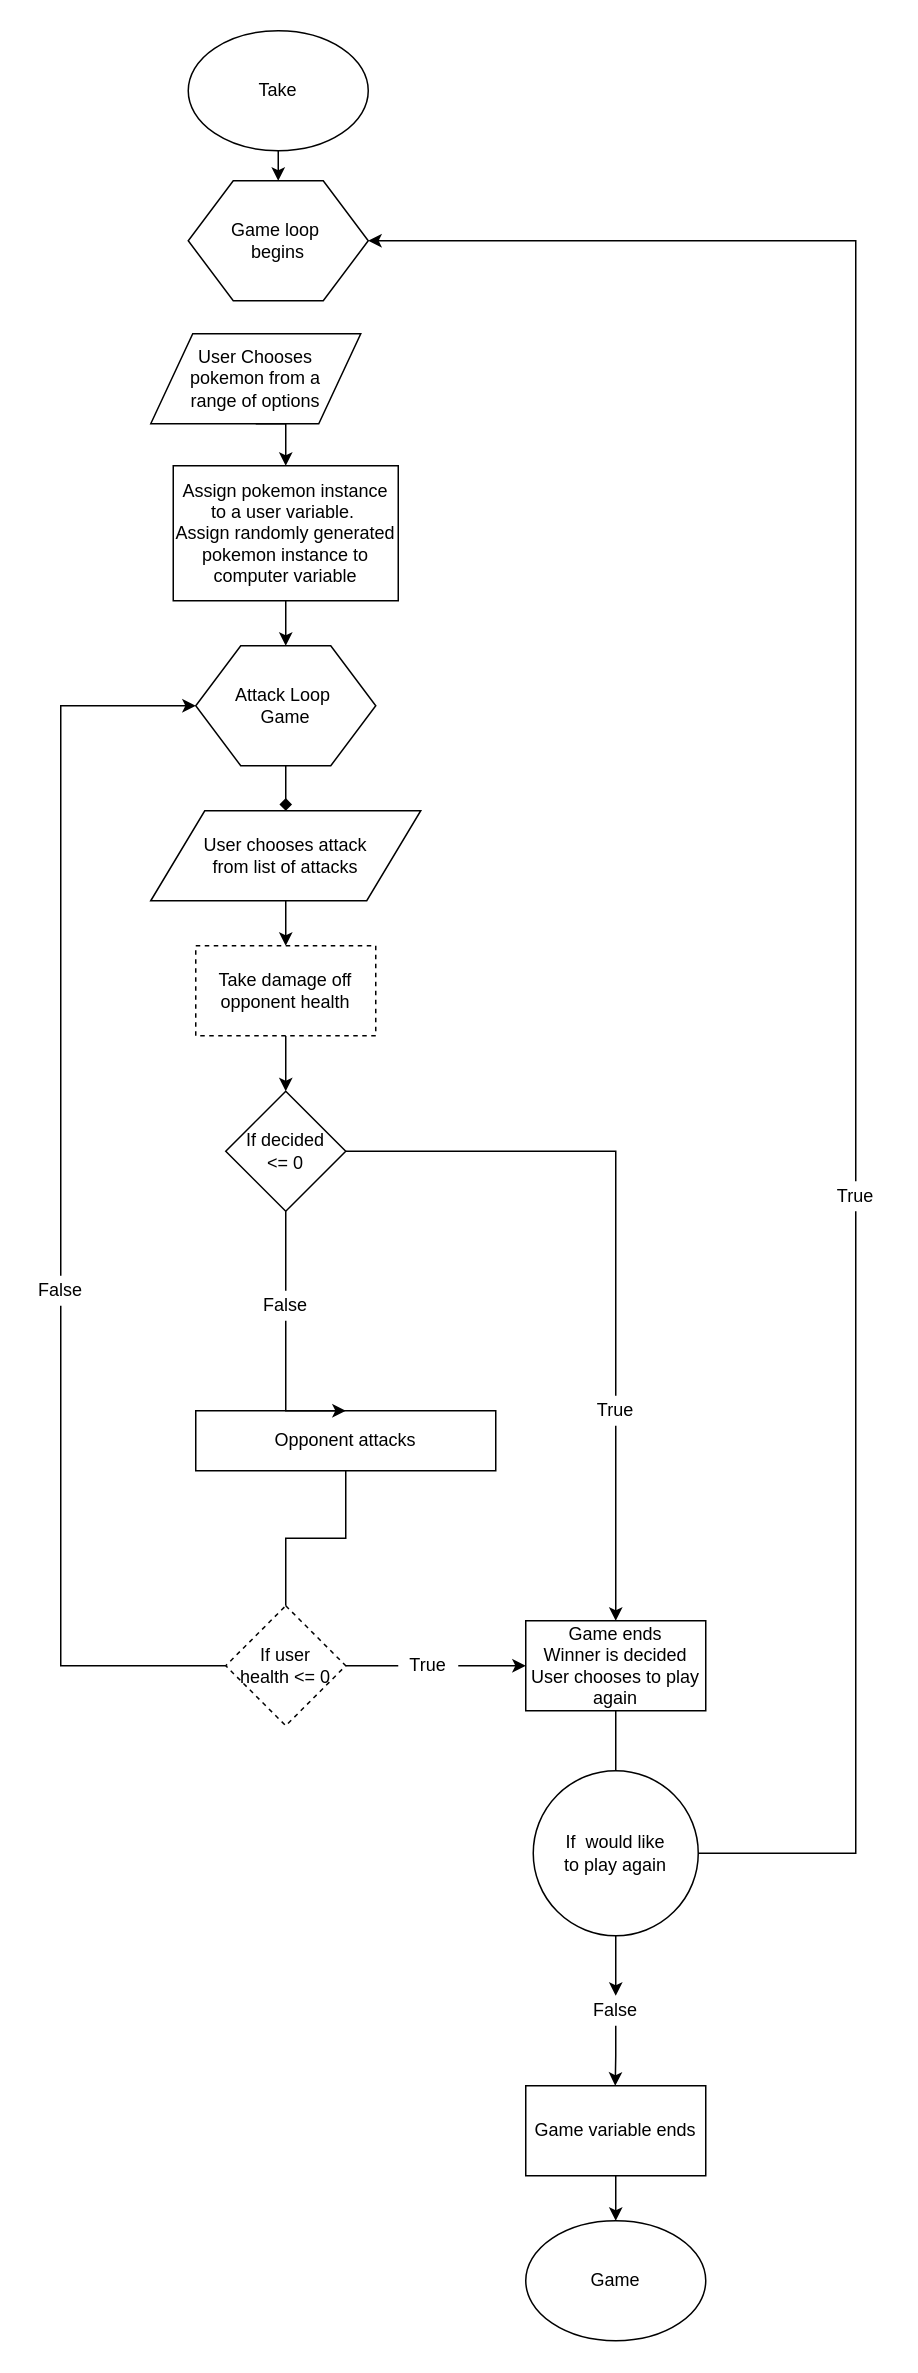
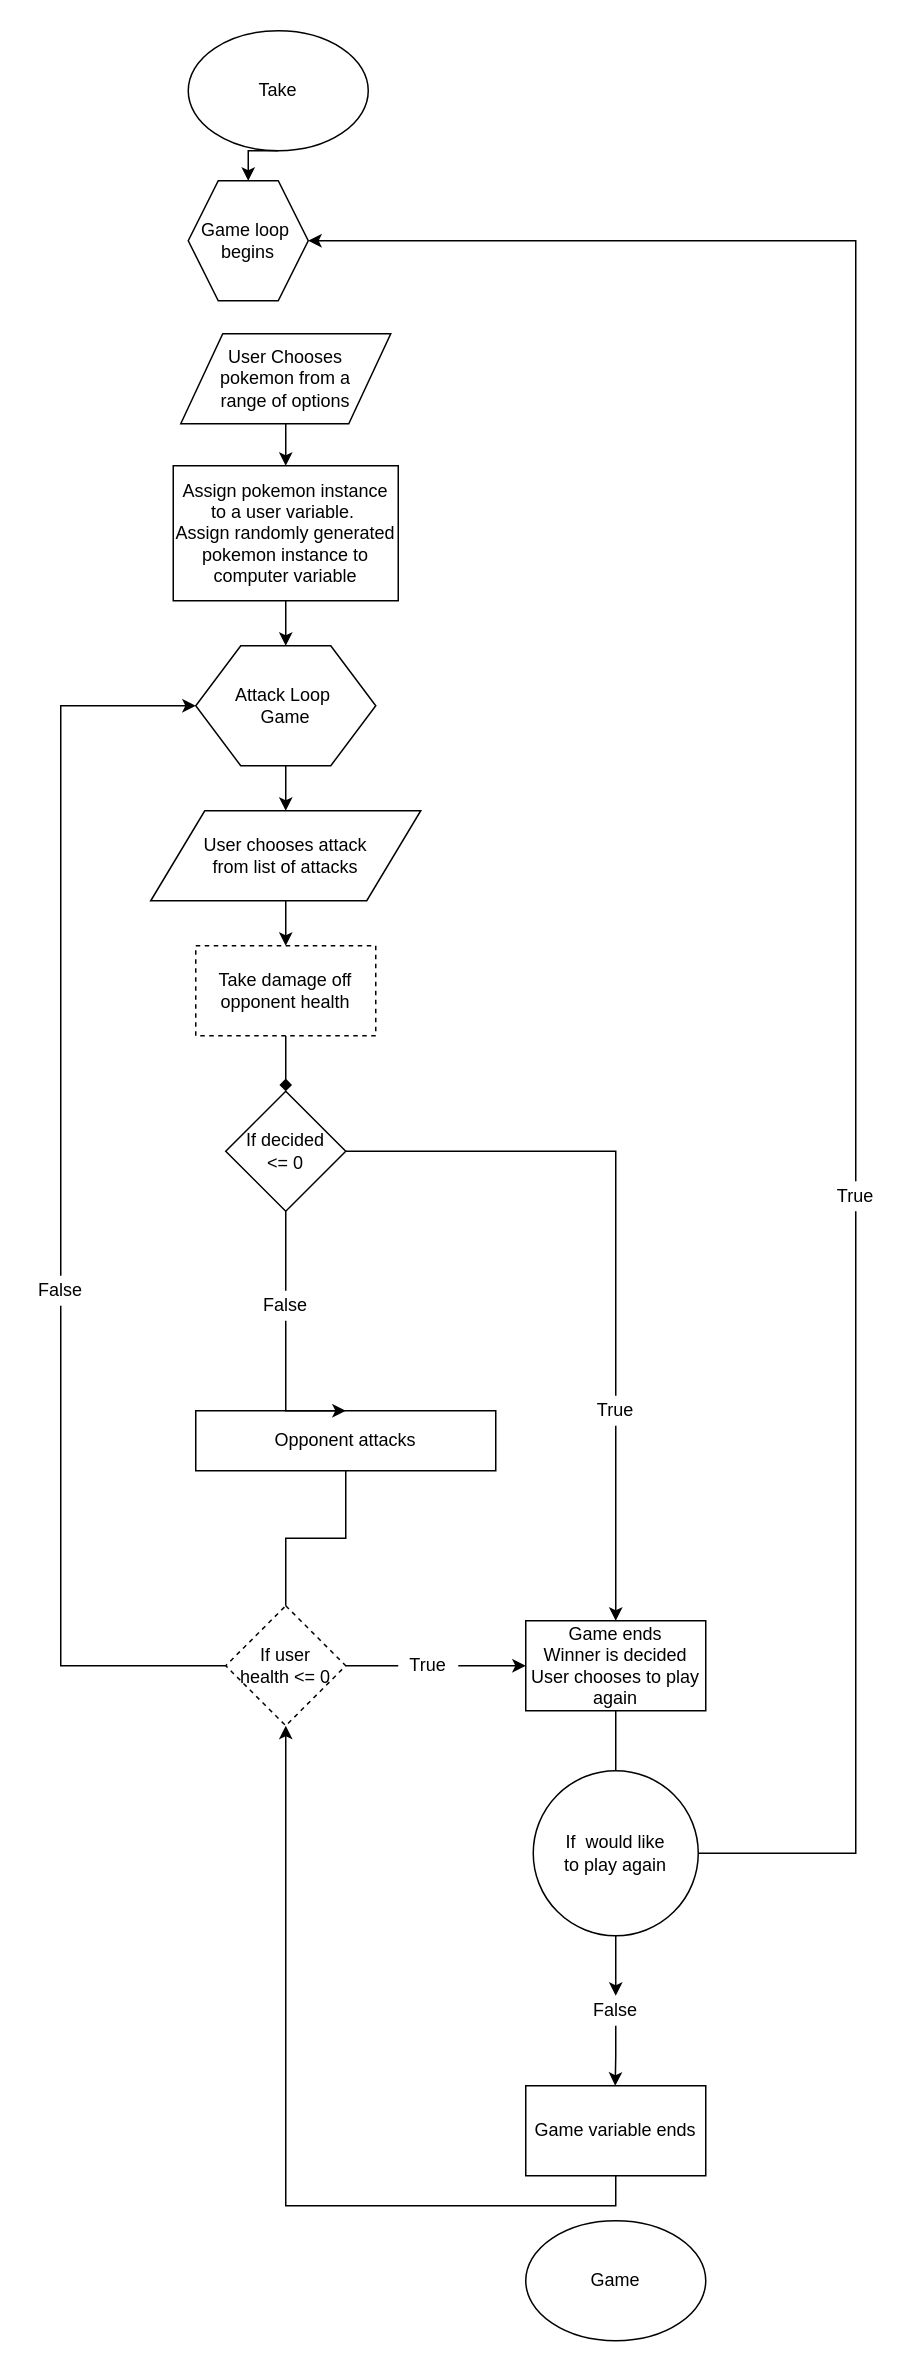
node "Game loop begins": size 180x120 -> 120x120
node "User Chooses pokemon from a range of options": moved (256, 379) -> (286, 379)
edge "Attack Loop Game" -> "User chooses attack from list of attacks": arrowhead diamond -> classic
edge "Take damage off opponent health" -> "If decided <= 0": arrowhead classic -> diamond
edge "Game variable ends" -> "Game": now "Game variable ends" -> "If user health <= 0"
